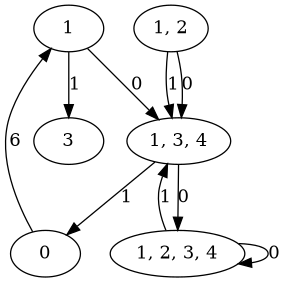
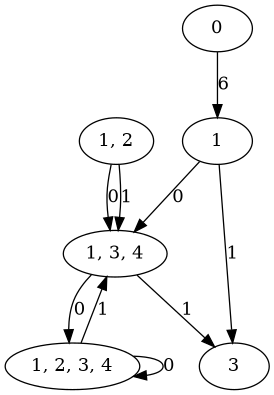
edge "1, 3, 4" -> "0": now "1, 3, 4" -> "3"
